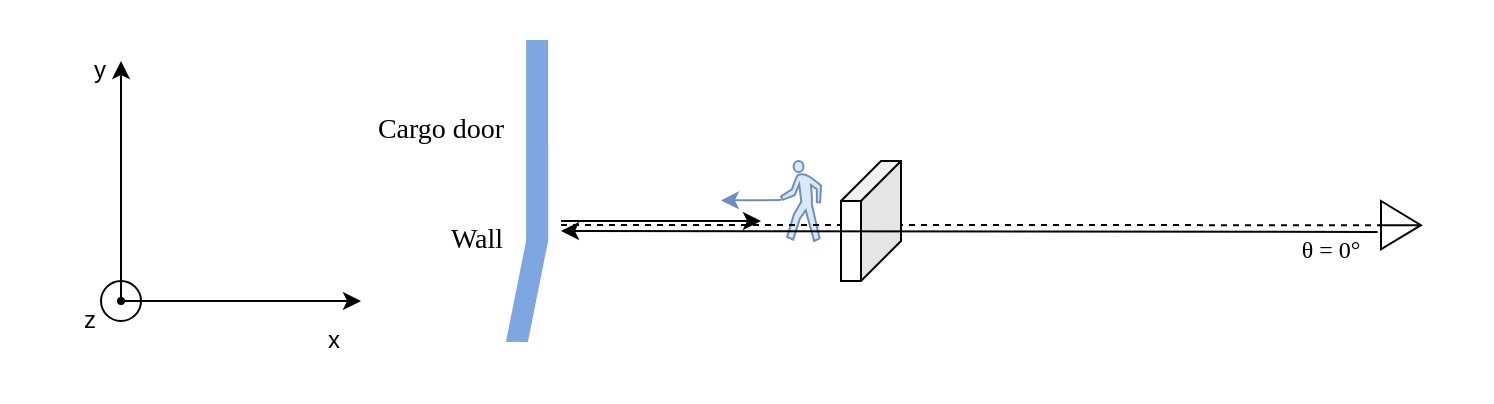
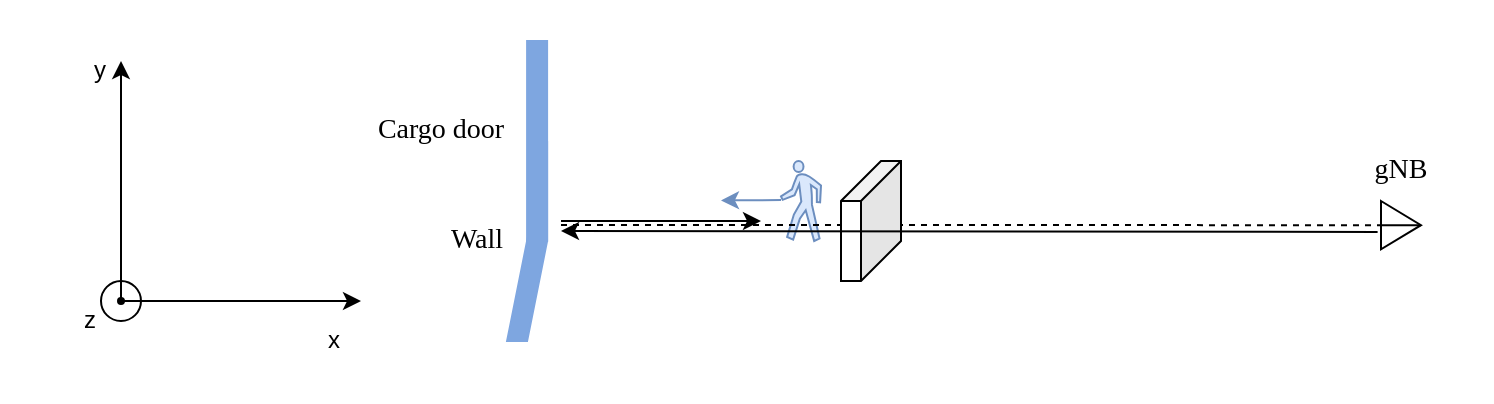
node "gNB": added
node "θ = 0°": removed
